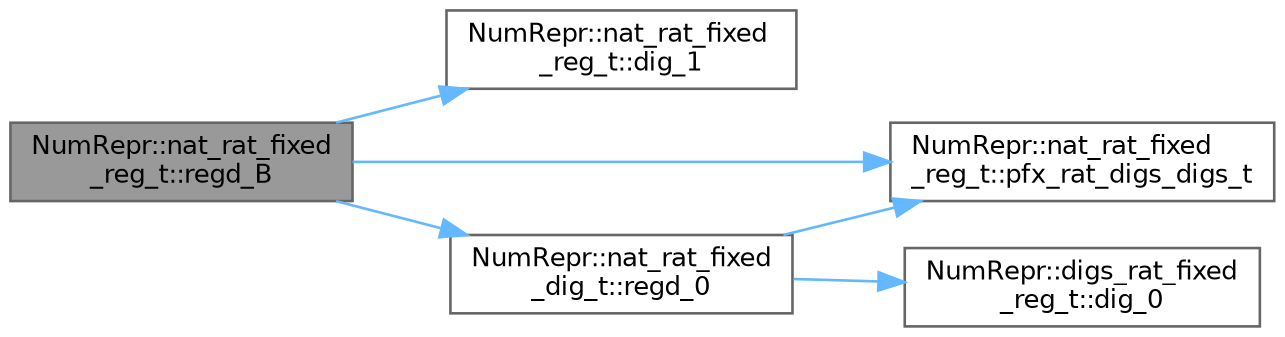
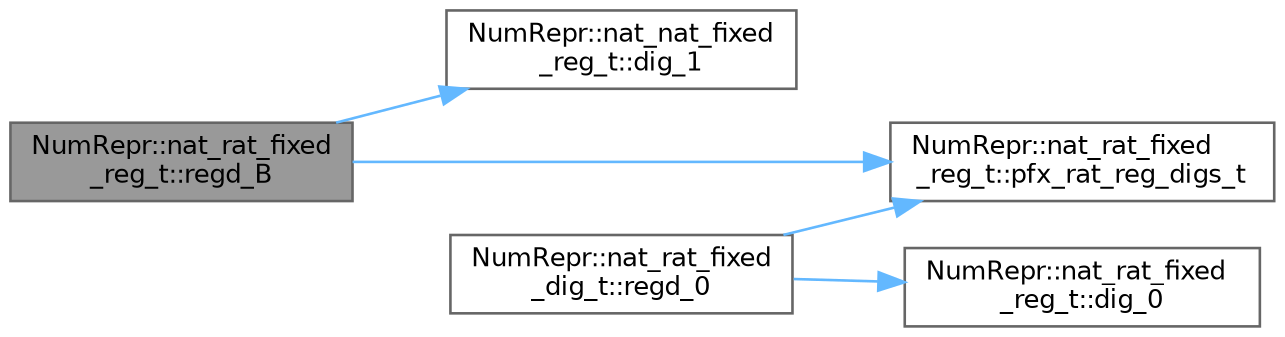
node "NumRepr::nat_rat_fixed _reg_t::dig_1": label "NumRepr::nat_rat_fixed _reg_t::dig_1" -> "NumRepr::nat_nat_fixed _reg_t::dig_1"
node "NumRepr::nat_rat_fixed _reg_t::pfx_rat_digs_digs_t": label "NumRepr::nat_rat_fixed _reg_t::pfx_rat_digs_digs_t" -> "NumRepr::nat_rat_fixed _reg_t::pfx_rat_reg_digs_t"
edge "NumRepr::nat_rat_fixed _reg_t::regd_B" -> "NumRepr::nat_rat_fixed _dig_t::regd_0": removed
node "NumRepr::digs_rat_fixed _reg_t::dig_0": label "NumRepr::digs_rat_fixed _reg_t::dig_0" -> "NumRepr::nat_rat_fixed _reg_t::dig_0"
